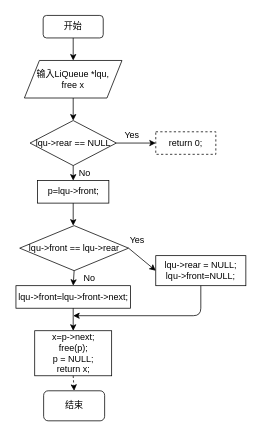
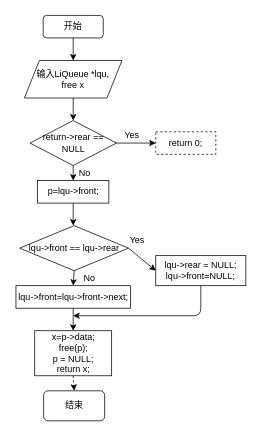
node "lqu->rear == NULL": label "lqu->rear == NULL" -> "return->rear == NULL"
node "x=p->next; free(p); p = NULL; return x;": label "x=p->next; free(p); p = NULL; return x;" -> "x=p->data; free(p); p = NULL; return x;"
